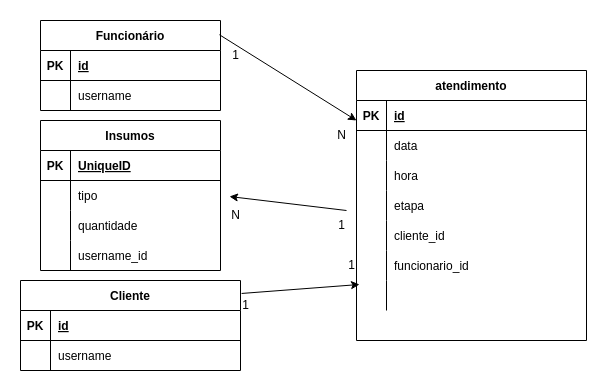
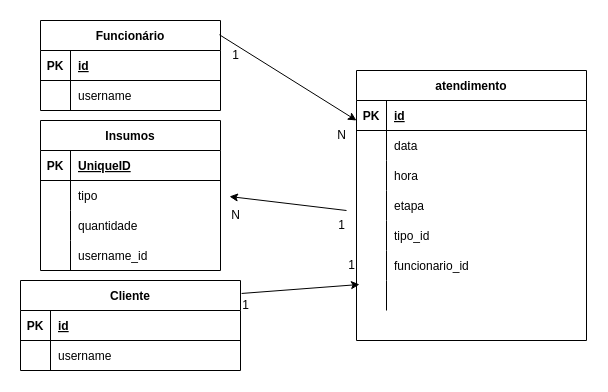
node "cliente_id": label "cliente_id" -> "tipo_id"
